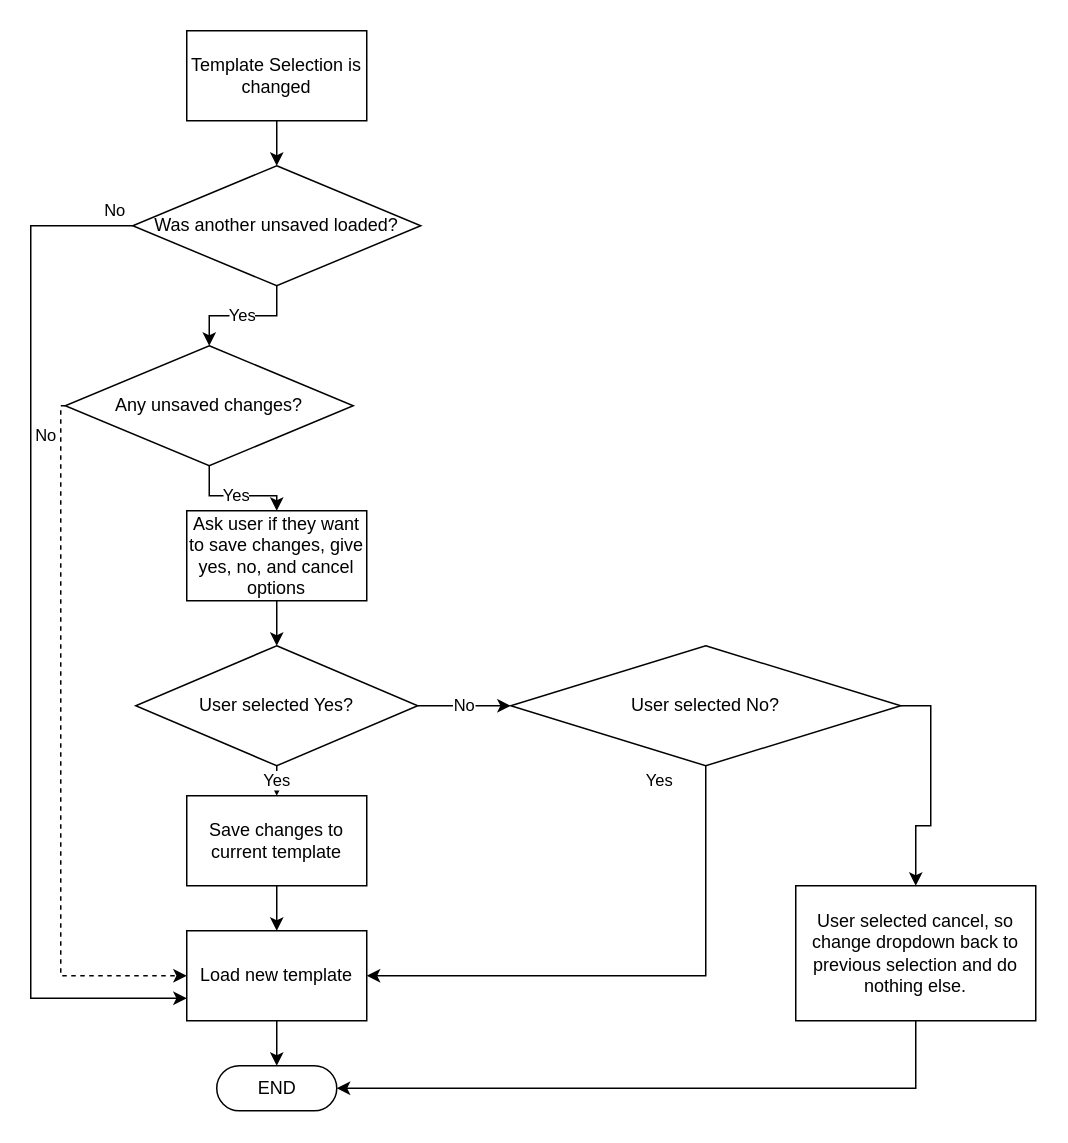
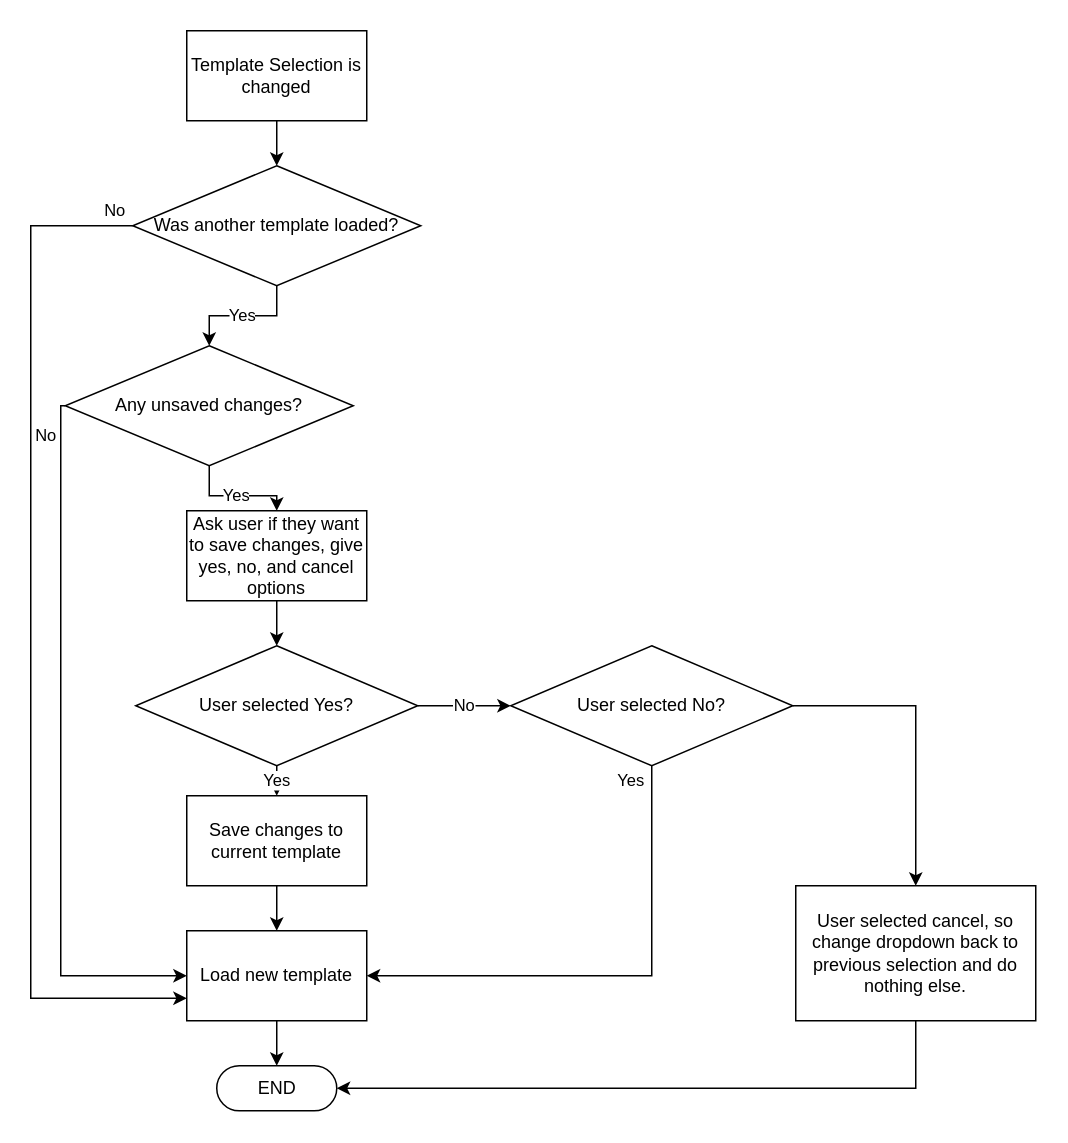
node "Was another unsaved loaded?": label "Was another unsaved loaded?" -> "Was another template loaded?"
node "User selected No?": size 390x120 -> 282x120
edge "Any unsaved changes?" -> "Load new template": style dashed -> solid
